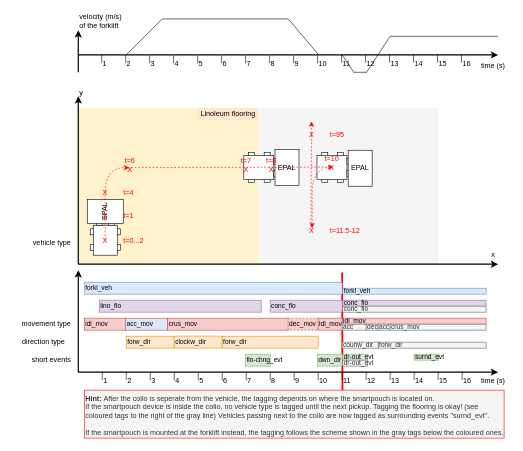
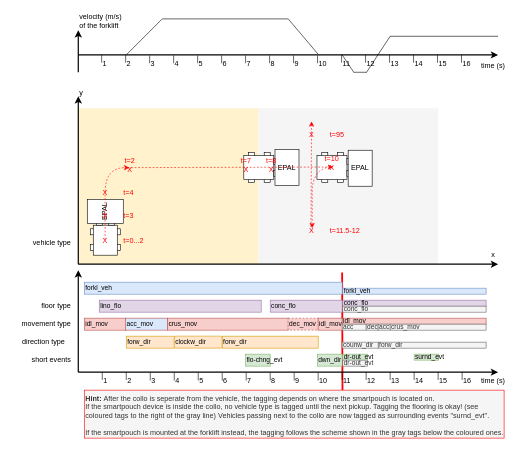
node "Linoleum flooring": removed
node "t=6 X": label "t=6 X" -> "t=2 X"
node "X t=1": label "X t=1" -> "X t=3"
node "floor type": added
